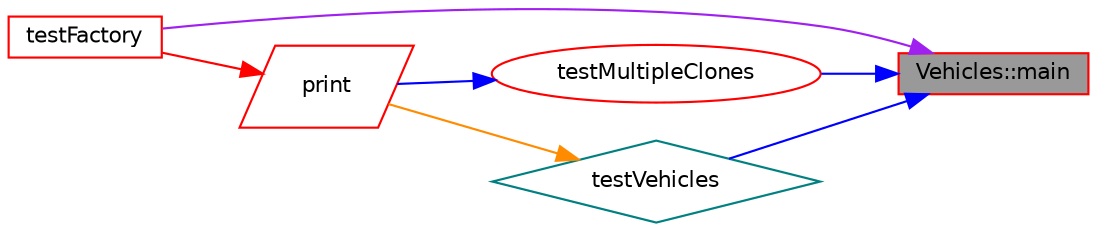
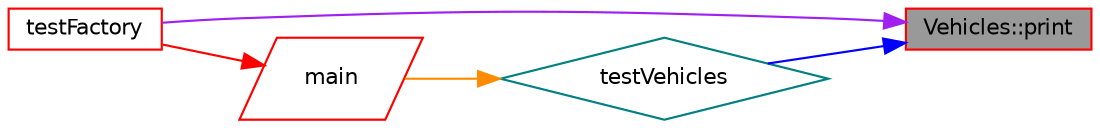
node "testMultipleClones": removed
node "Vehicles::main": label "Vehicles::main" -> "Vehicles::print"
node "print": label "print" -> "main"
